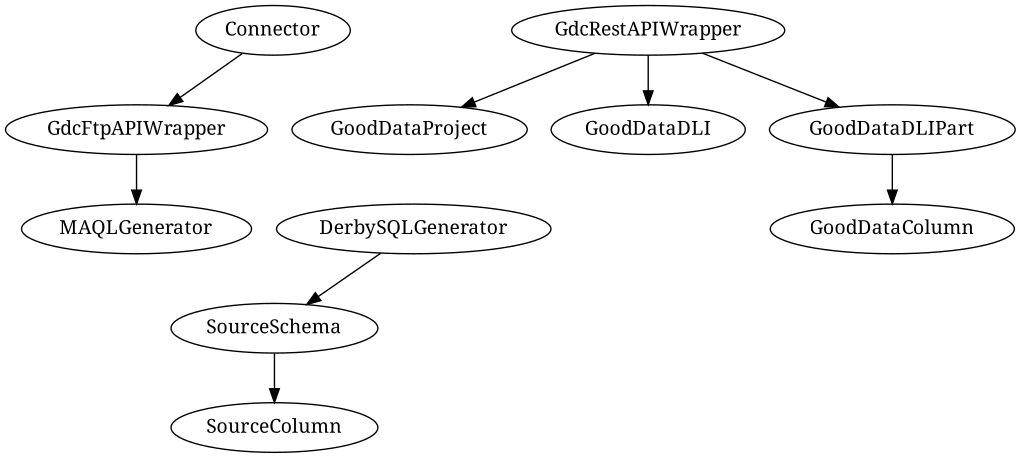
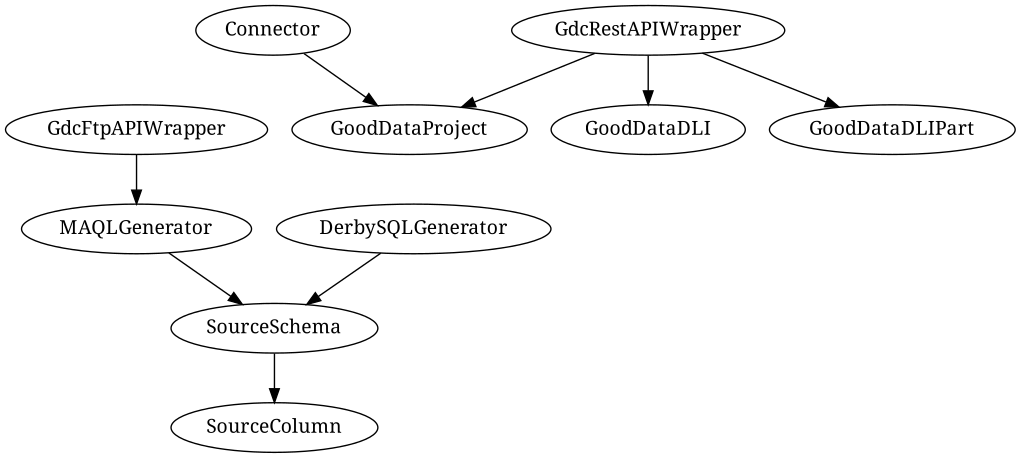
edge "Connector" -> "GdcFtpAPIWrapper": now "Connector" -> "GoodDataProject"
node "GoodDataColumn": removed
edge "MAQLGenerator" -> "SourceSchema": added
